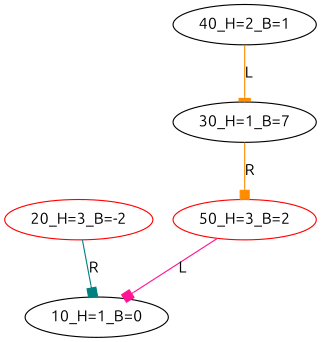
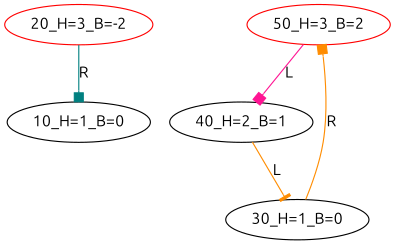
node "30_H=1_B=7": label "30_H=1_B=7" -> "30_H=1_B=0"
edge "50_H=3_B=2" -> "10_H=1_B=0": now "50_H=3_B=2" -> "40_H=2_B=1"
